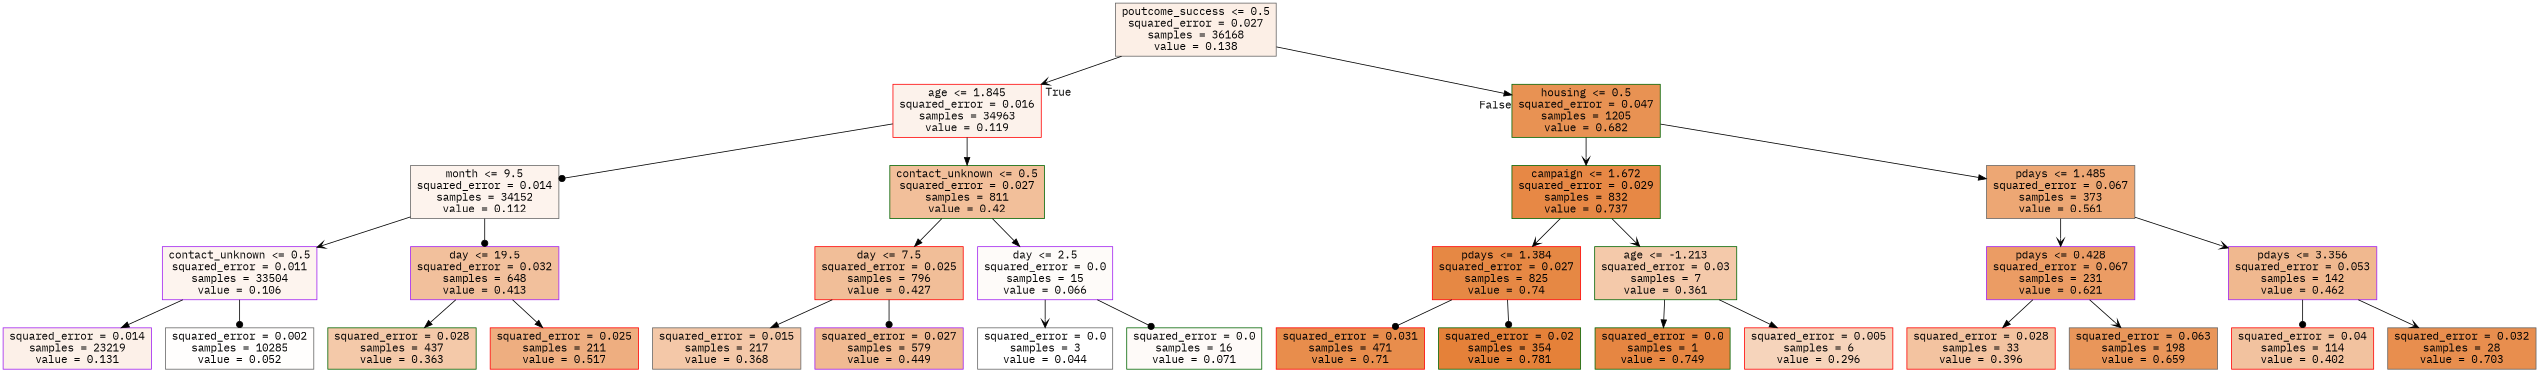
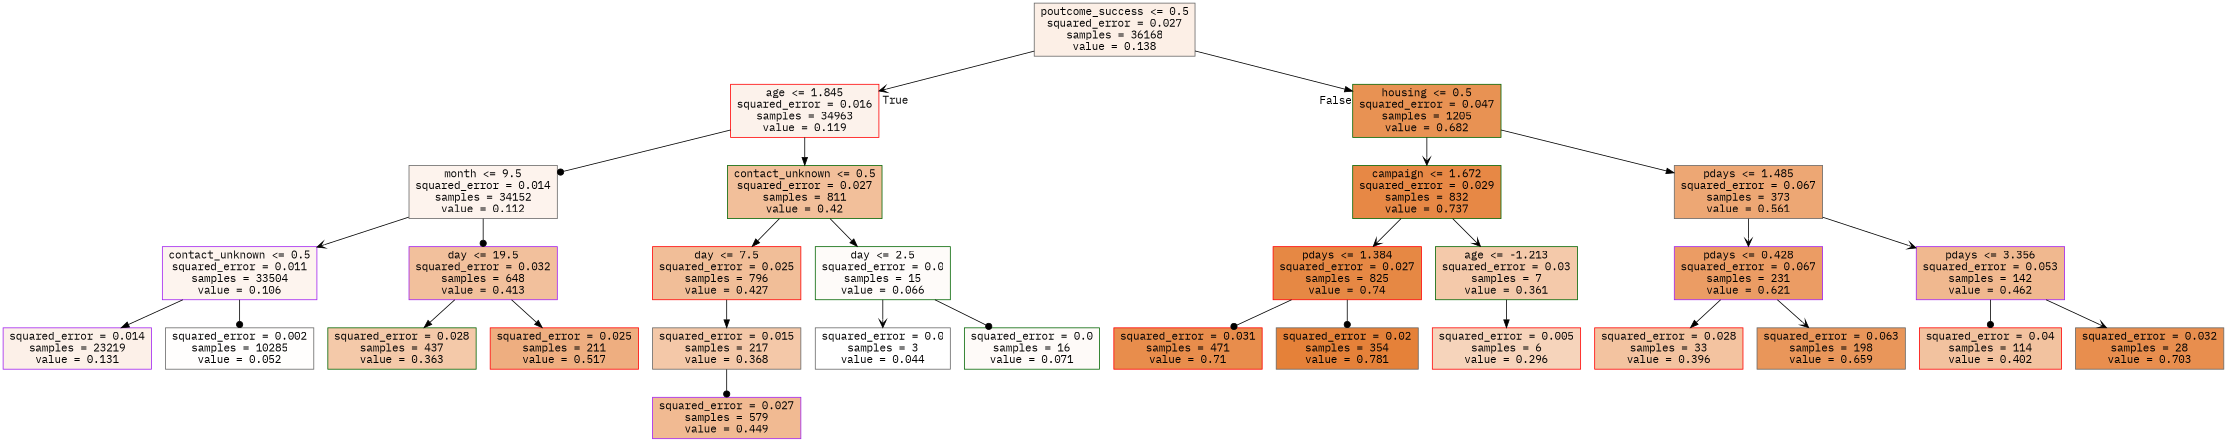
node "day <= 2.5 squared_error = 0.0 samples = 15 value = 0.066": color purple -> darkgreen
edge "day <= 7.5 squared_error = 0.025 samples = 796 value = 0.427" -> "squared_error = 0.027 samples = 579 value = 0.449": now "squared_error = 0.015 samples = 217 value = 0.368" -> "squared_error = 0.027 samples = 579 value = 0.449"
node "squared_error = 0.02 samples = 354 value = 0.781": color darkgreen -> gray40
node "squared_error = 0.0 samples = 1 value = 0.749": removed
